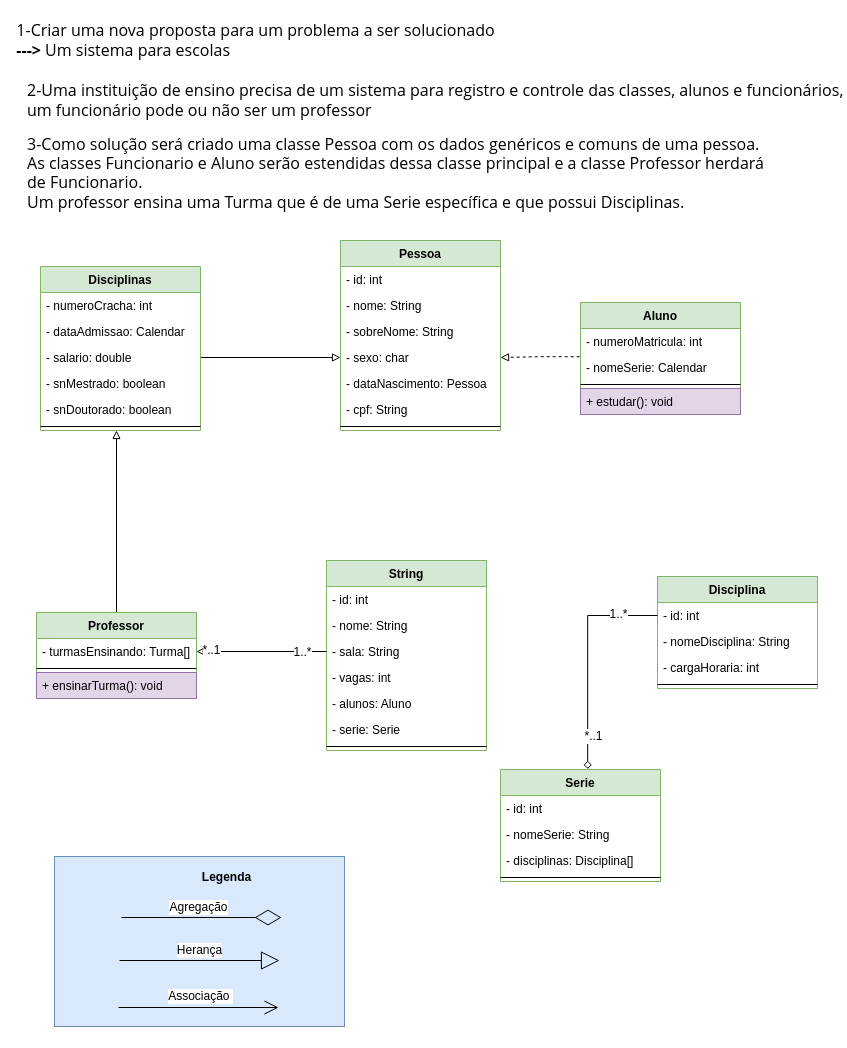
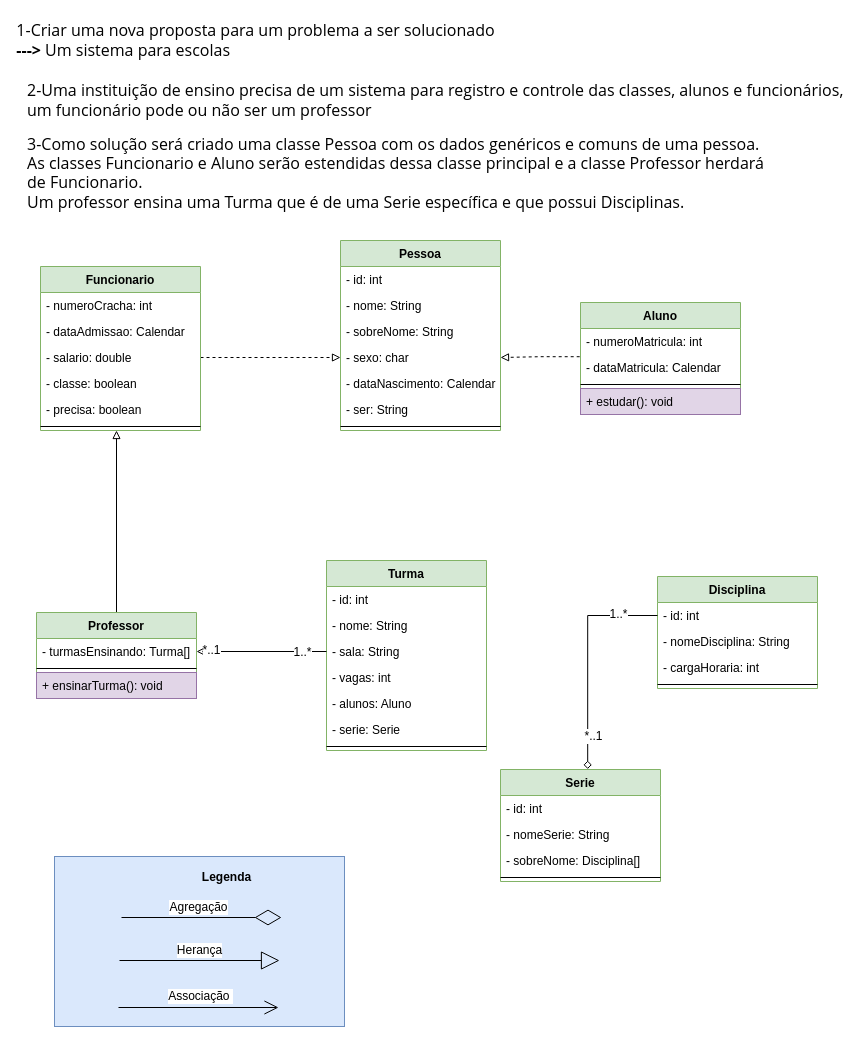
node "Disciplinas": label "Disciplinas" -> "Funcionario"
edge "- salario: double" -> "- sexo: char": style solid -> dashed
node "- nomeSerie: Calendar": label "- nomeSerie: Calendar" -> "- dataMatricula: Calendar"
node "- snMestrado: boolean": label "- snMestrado: boolean" -> "- classe: boolean"
node "- dataNascimento: Pessoa": label "- dataNascimento: Pessoa" -> "- dataNascimento: Calendar"
node "- snDoutorado: boolean": label "- snDoutorado: boolean" -> "- precisa: boolean"
node "- cpf: String": label "- cpf: String" -> "- ser: String"
node "String": label "String" -> "Turma"
node "- disciplinas: Disciplina[]": label "- disciplinas: Disciplina[]" -> "- sobreNome: Disciplina[]"
